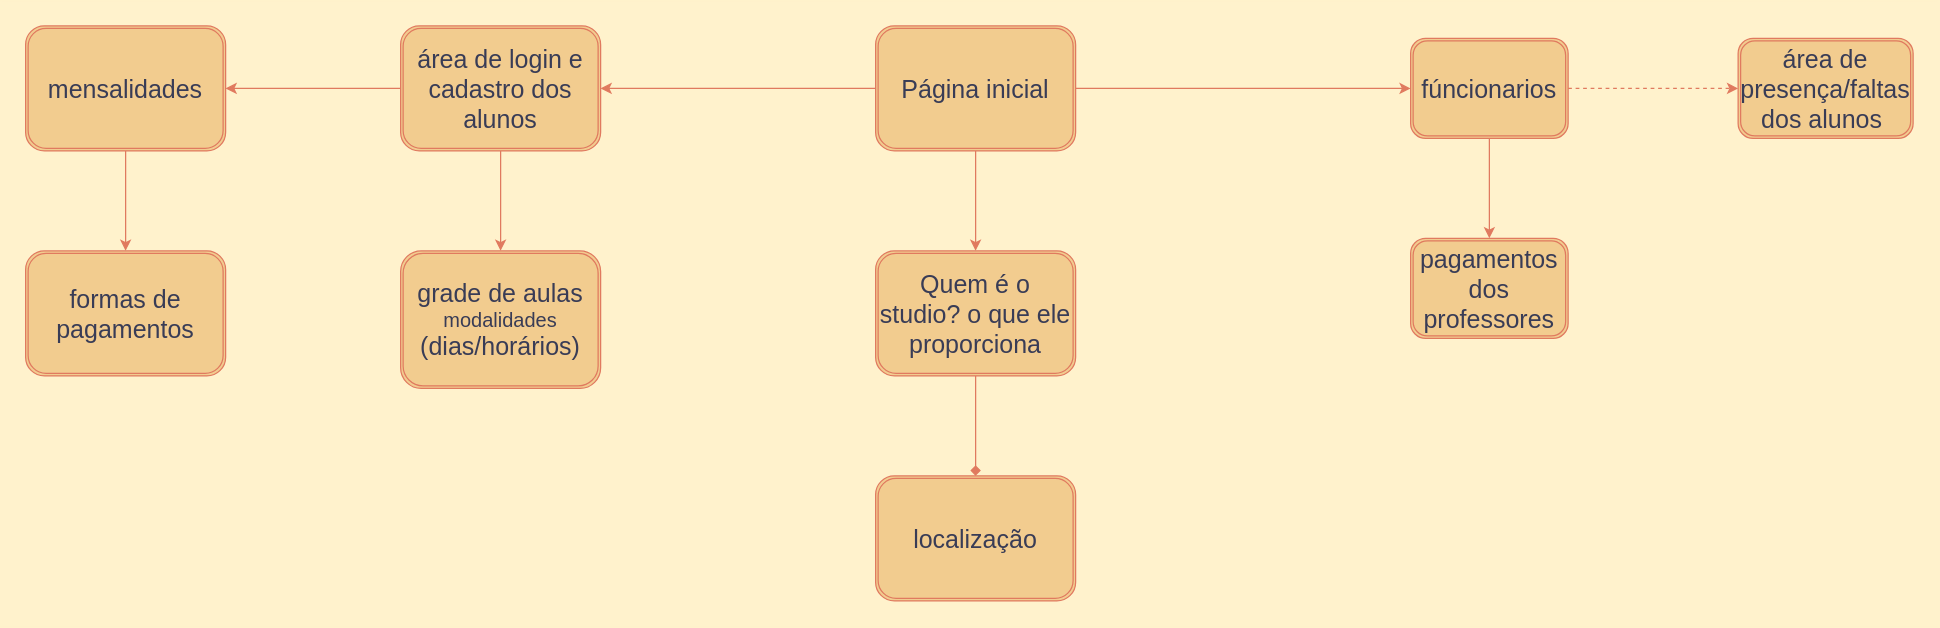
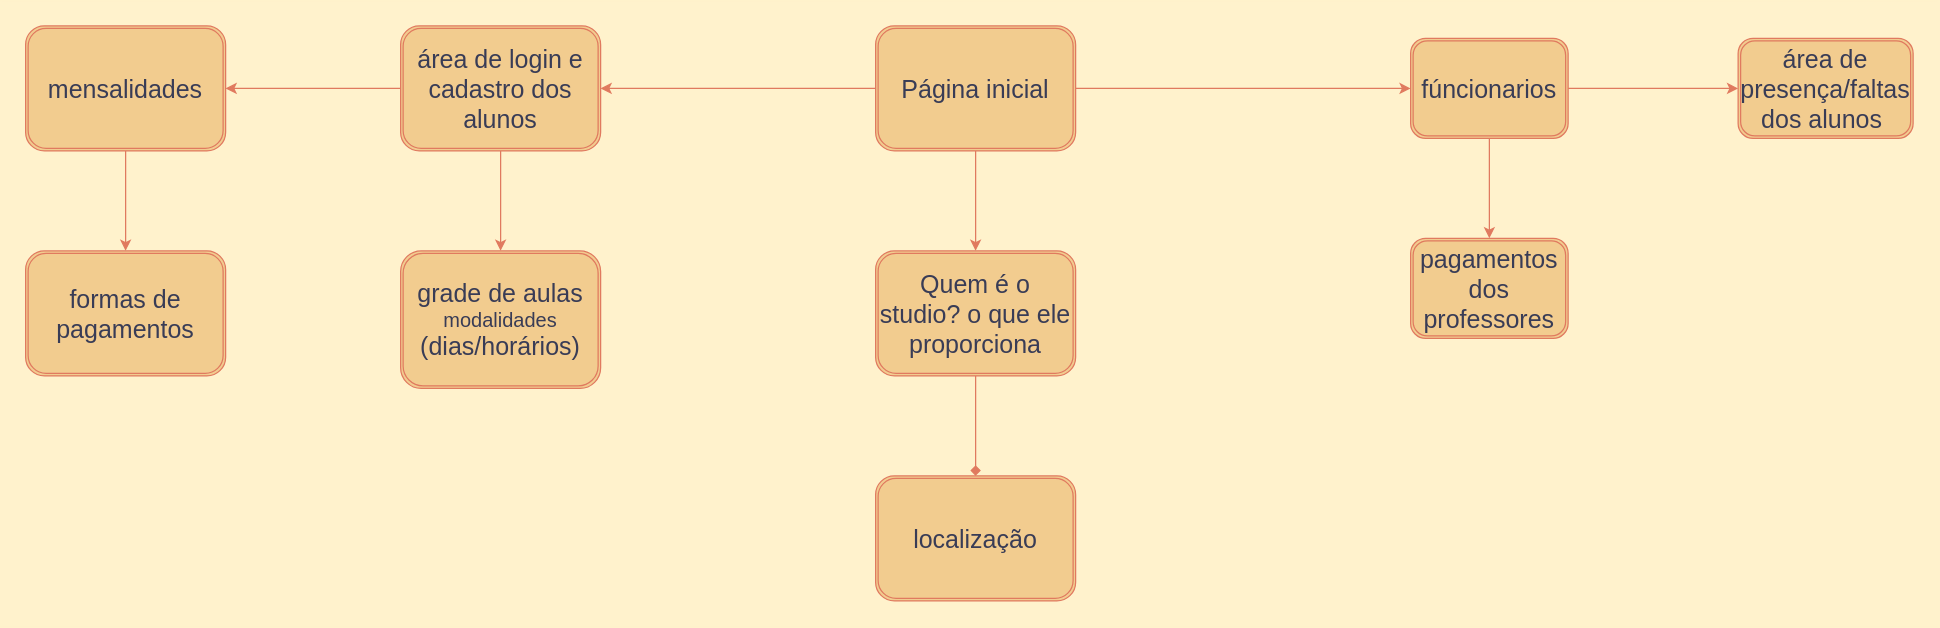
edge "fúncionarios" -> "área de presença/faltas dos alunos": style dashed -> solid
